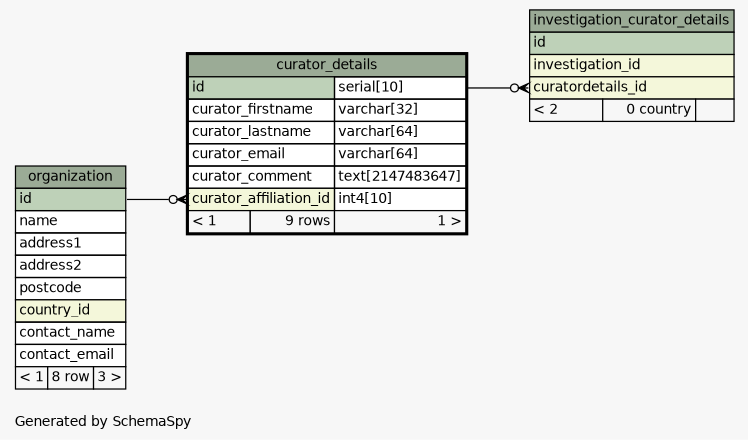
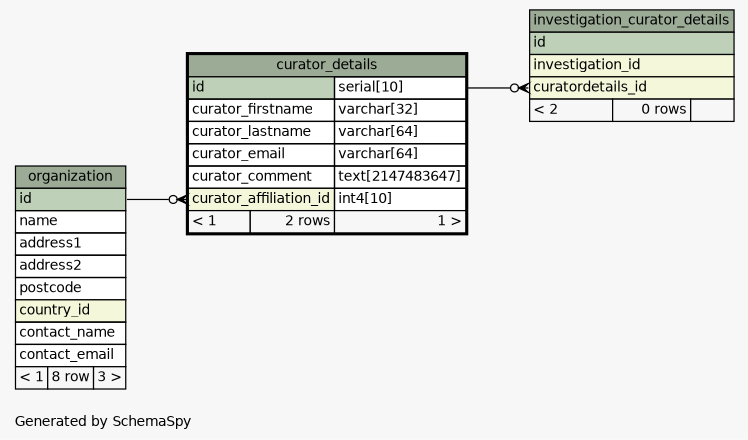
node "investigation_curator_details": text "0 country" -> "0 rows"
node "curator_details": text "9 rows" -> "2 rows"
